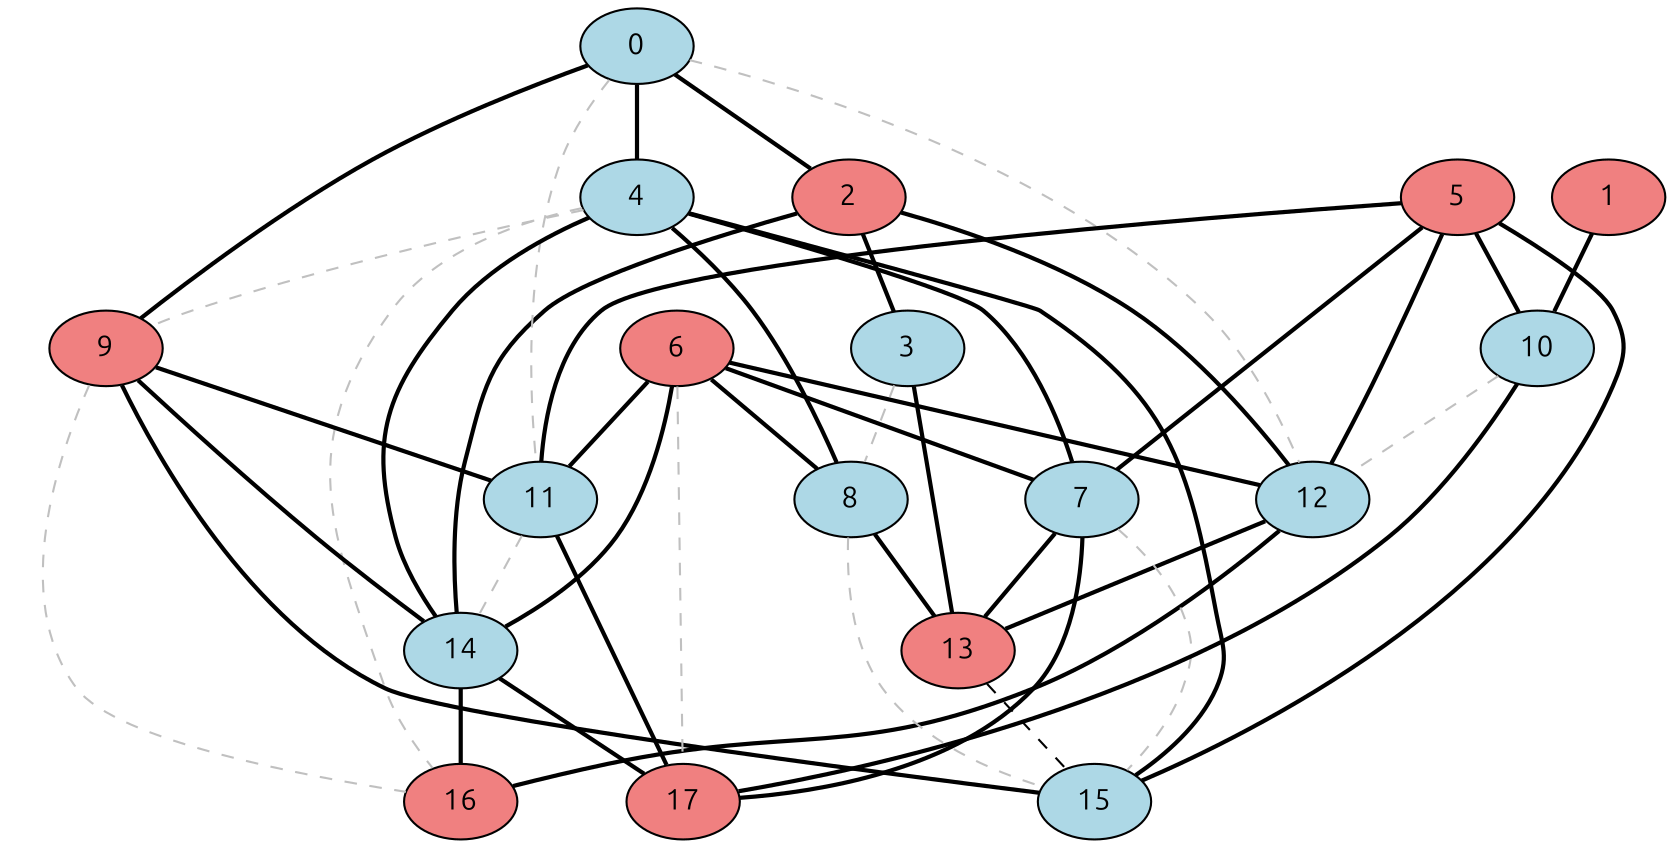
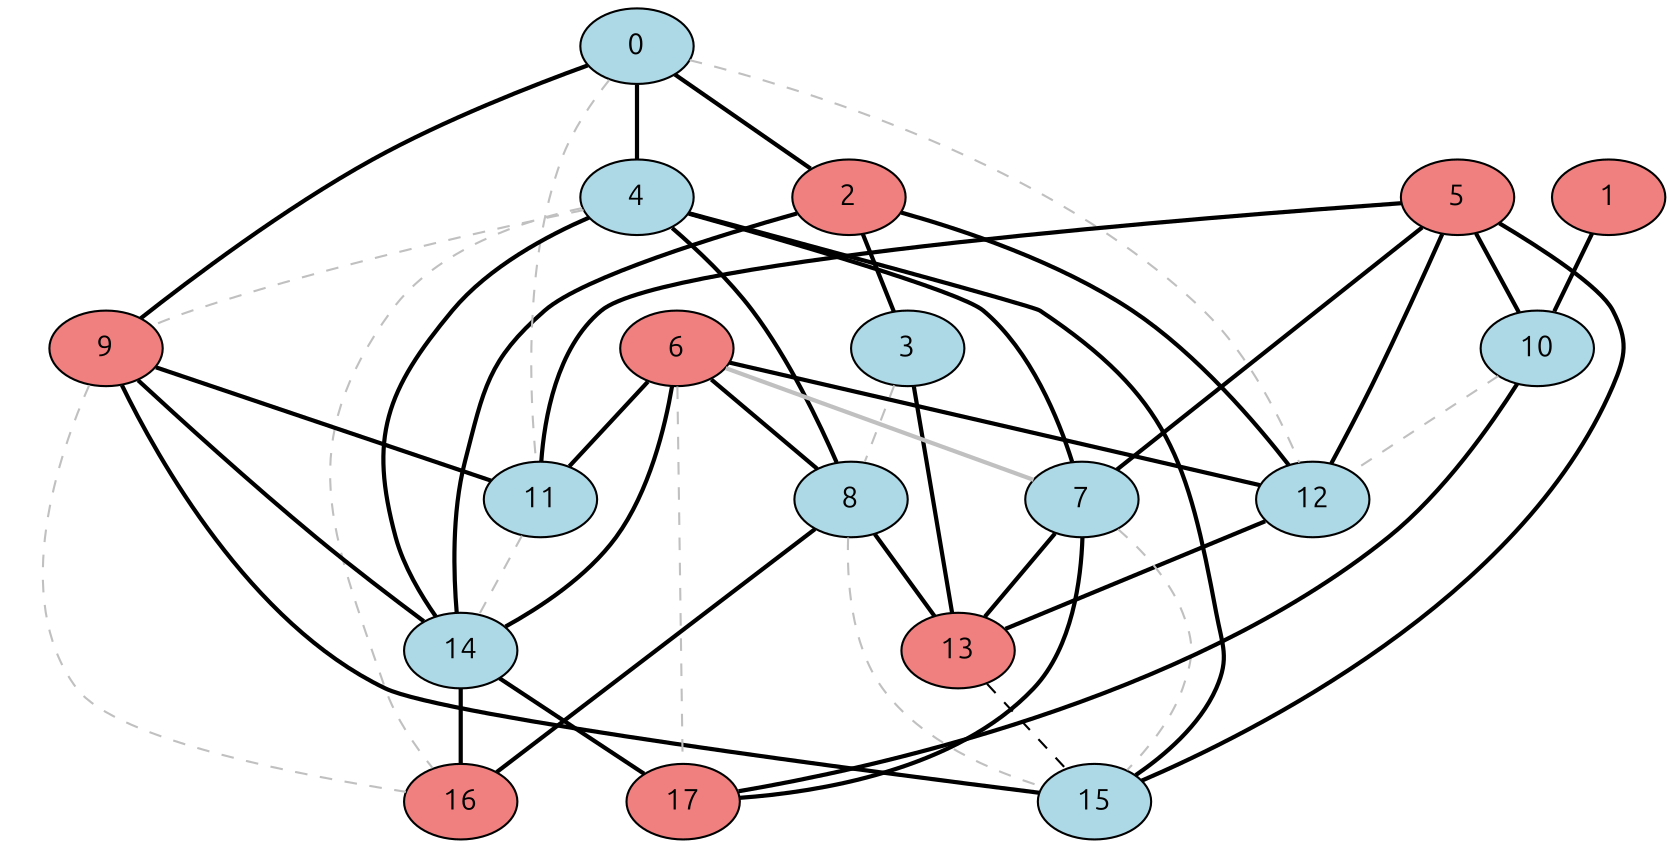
edge "6" -- "7": color black -> gray
edge "11" -- "17": removed
edge "12" -- "16": now "8" -- "16"
